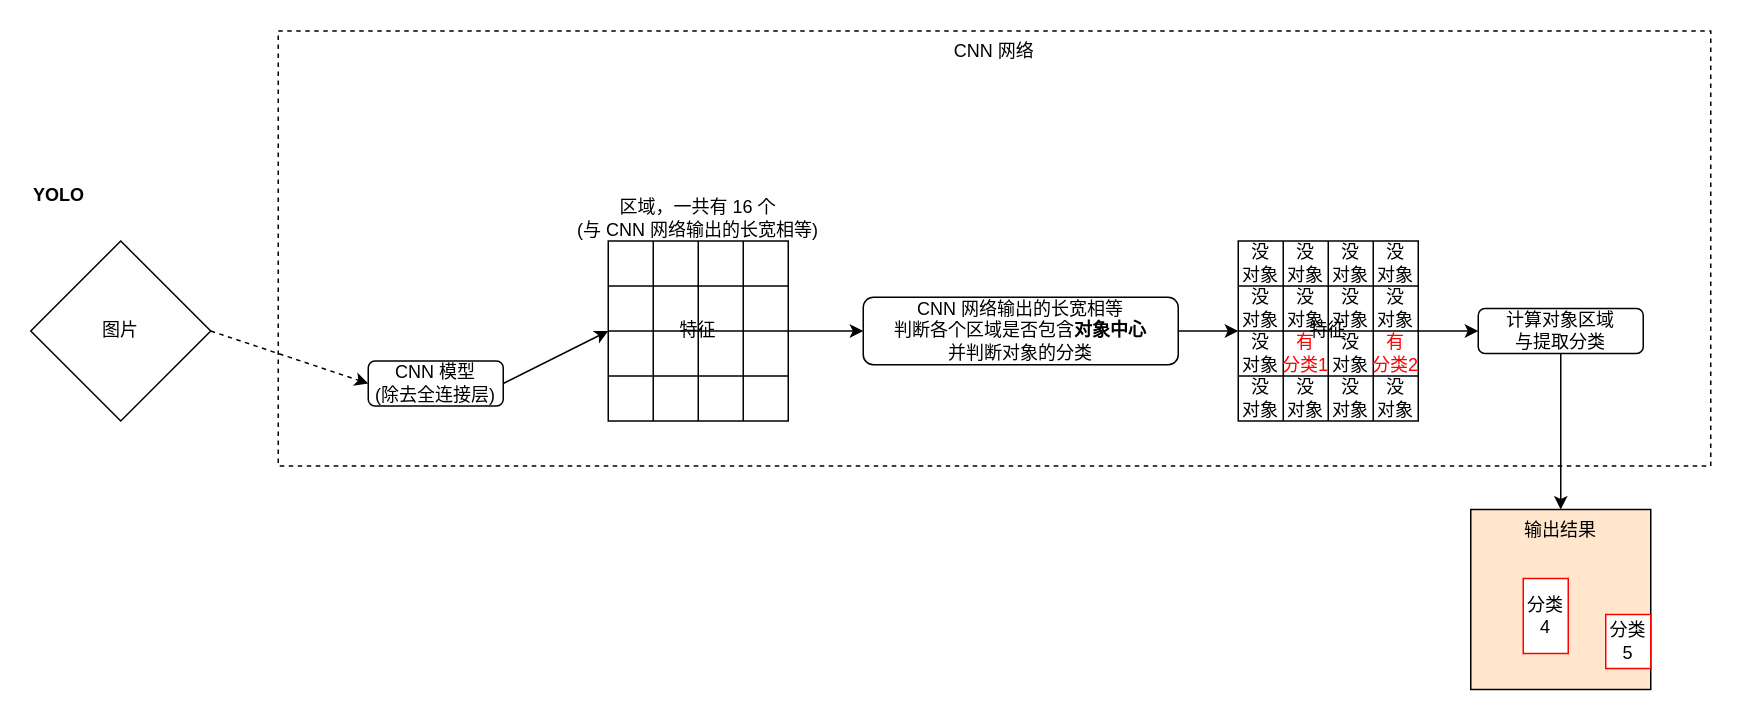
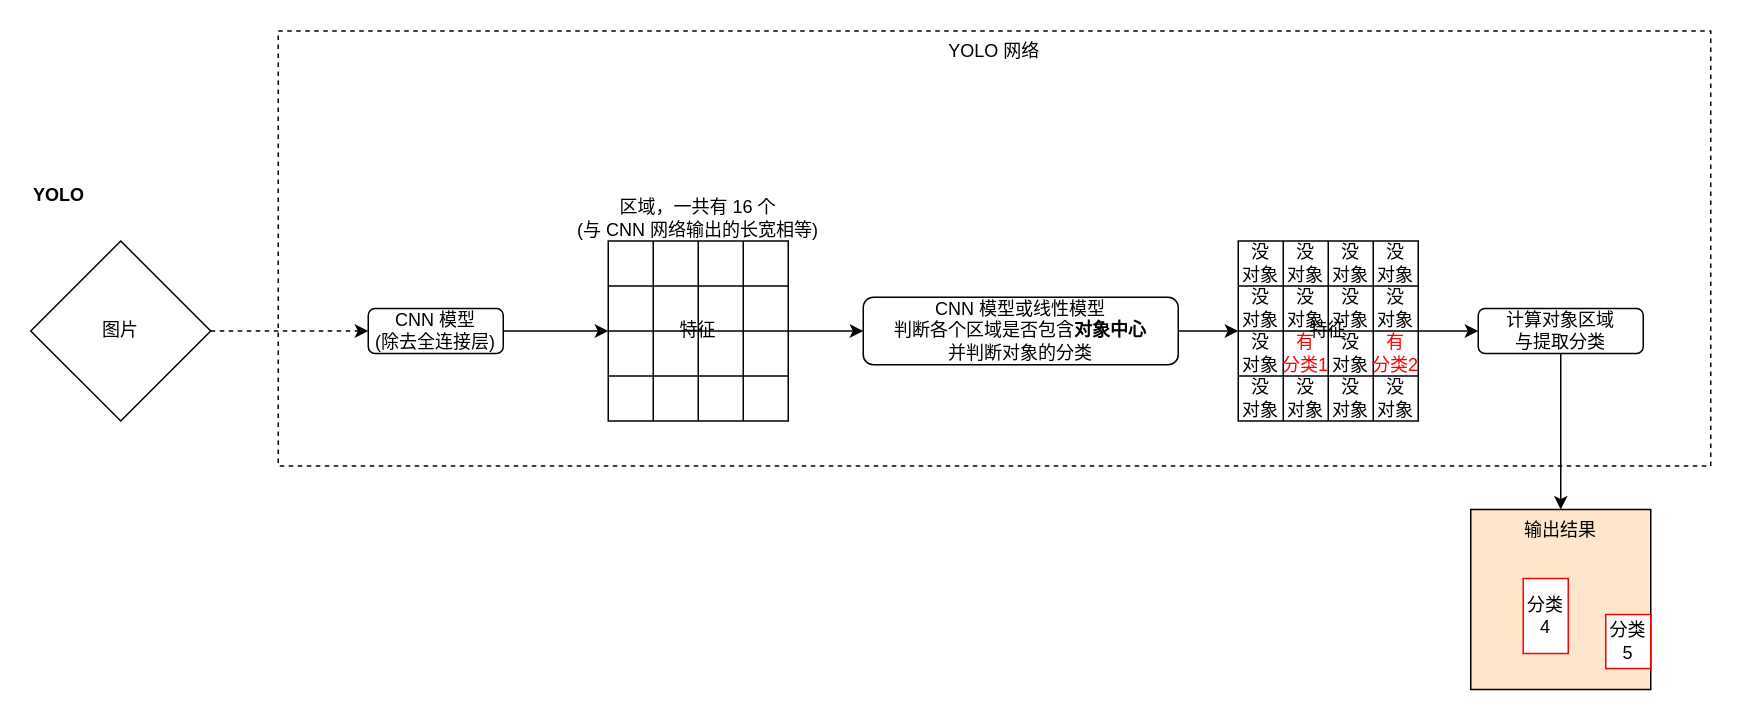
node "CNN 网络": label "CNN 网络" -> "YOLO 网络"
node "CNN 网络输出的长宽相等 判断各个区域是否包含对象中心 并判断对象的分类": label "CNN 网络输出的长宽相等 判断各个区域是否包含对象中心 并判断对象的分类" -> "CNN 模型或线性模型 判断各个区域是否包含对象中心 并判断对象的分类"
node "CNN 模型 (除去全连接层)": moved (436, 383) -> (436, 331)
